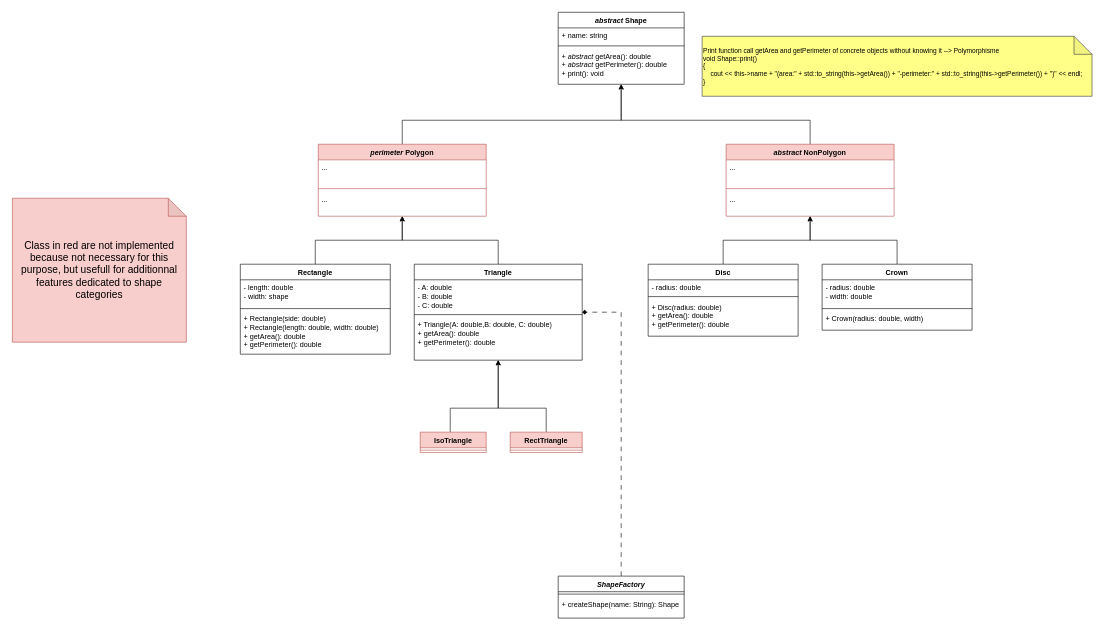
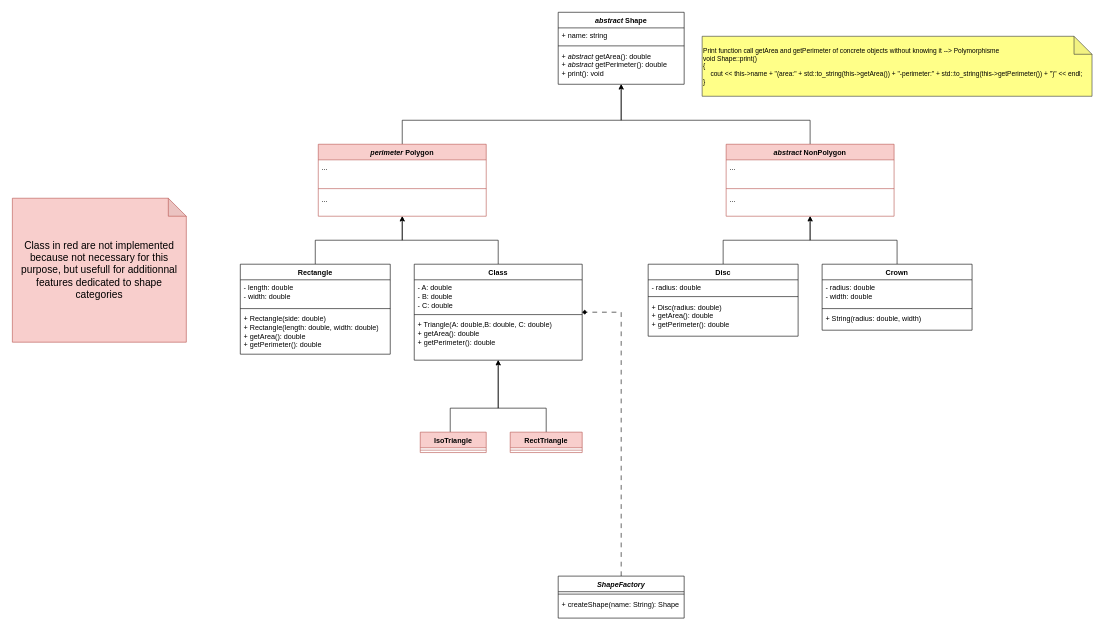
node "Triangle": label "Triangle" -> "Class"
node "- length: double - width: shape": label "- length: double - width: shape" -> "- length: double - width: double"
node "+ Crown(radius: double, width)": label "+ Crown(radius: double, width)" -> "+ String(radius: double, width)"
